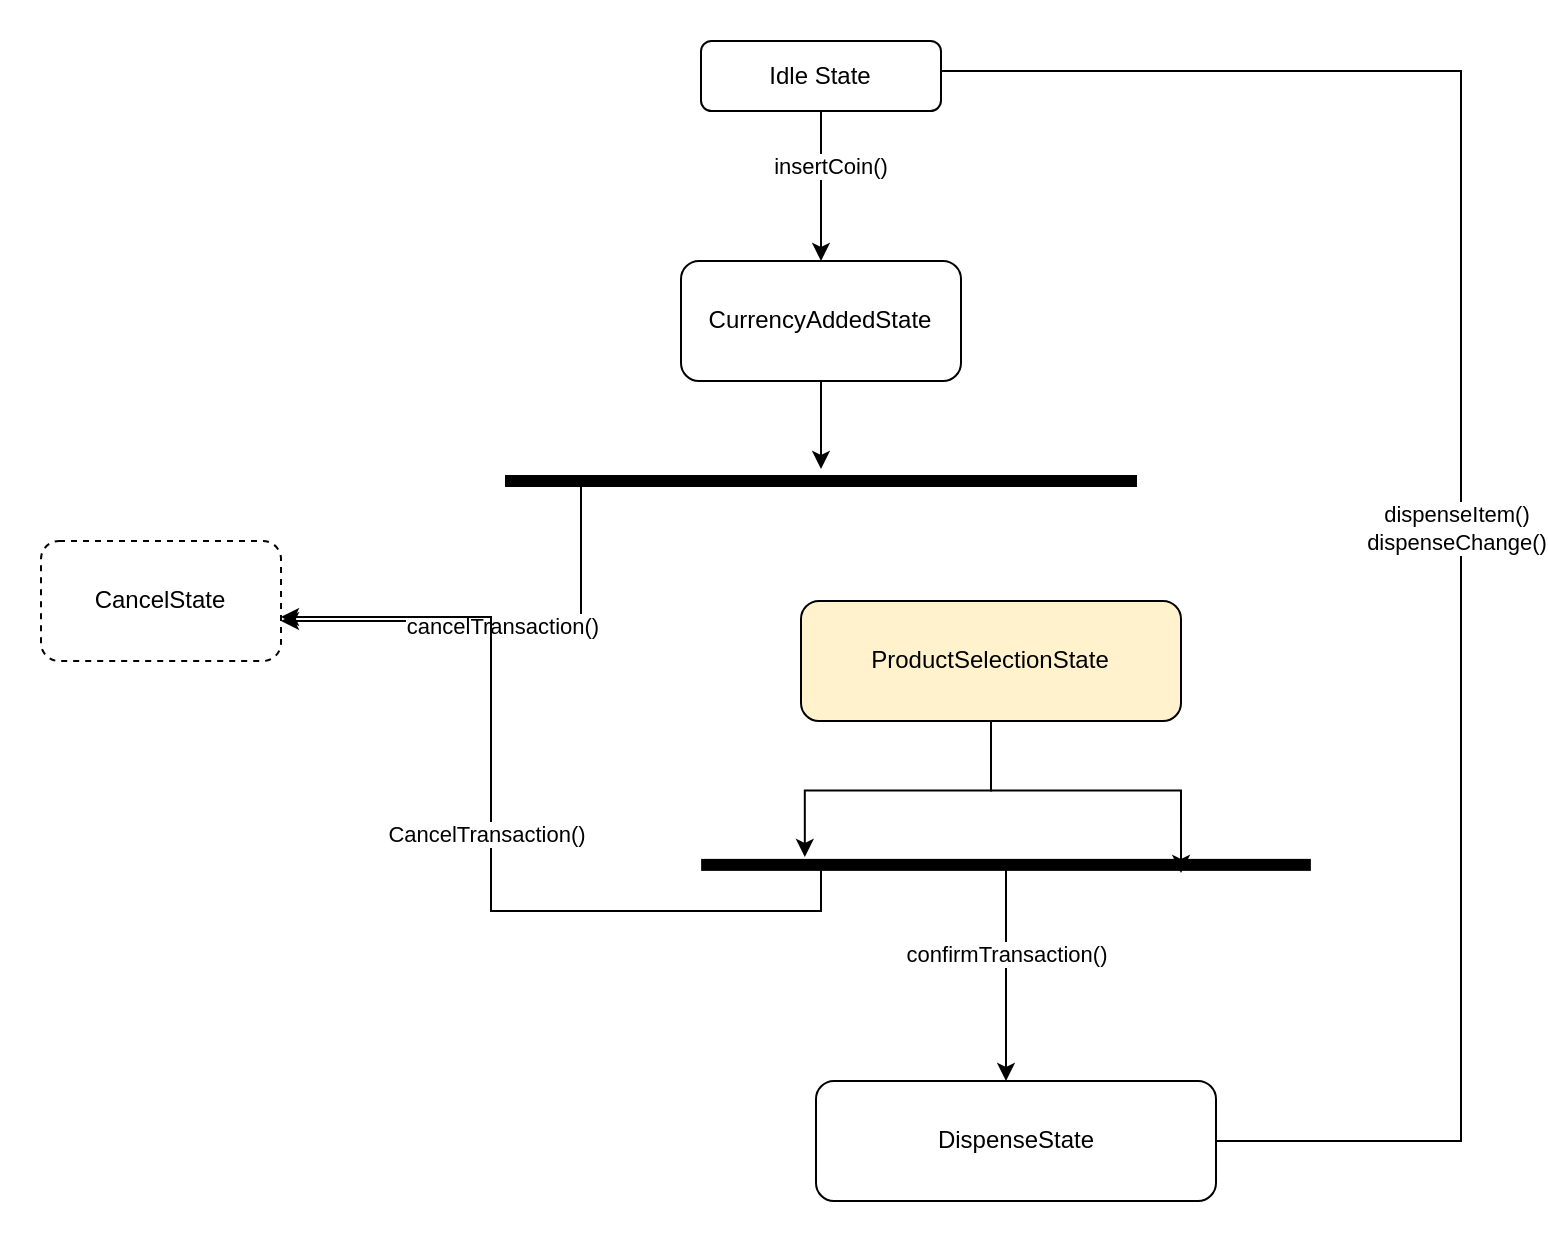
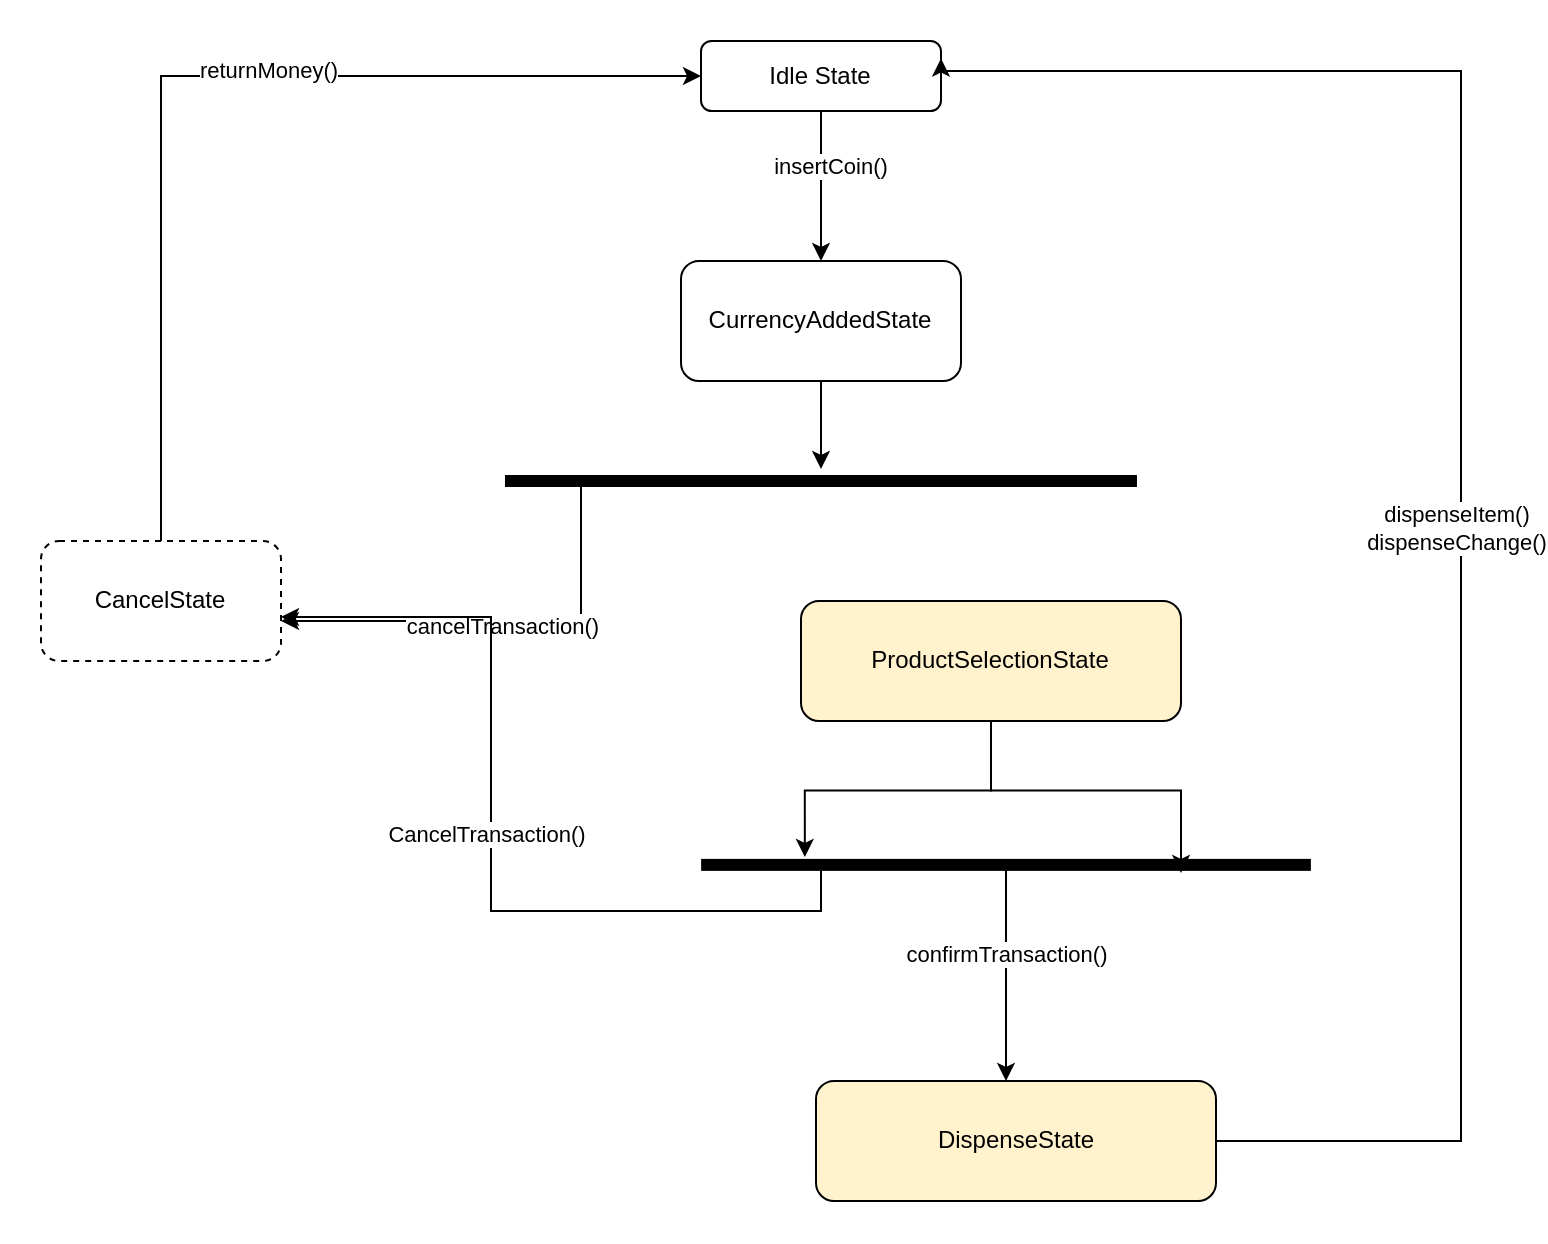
edge "Idle State" -- "DispenseState": arrowhead none -> classic
edge "CancelState" -> "Idle State": added, label "returnMoney()"
node "DispenseState": fillcolor #ffffff -> #fff2cc
